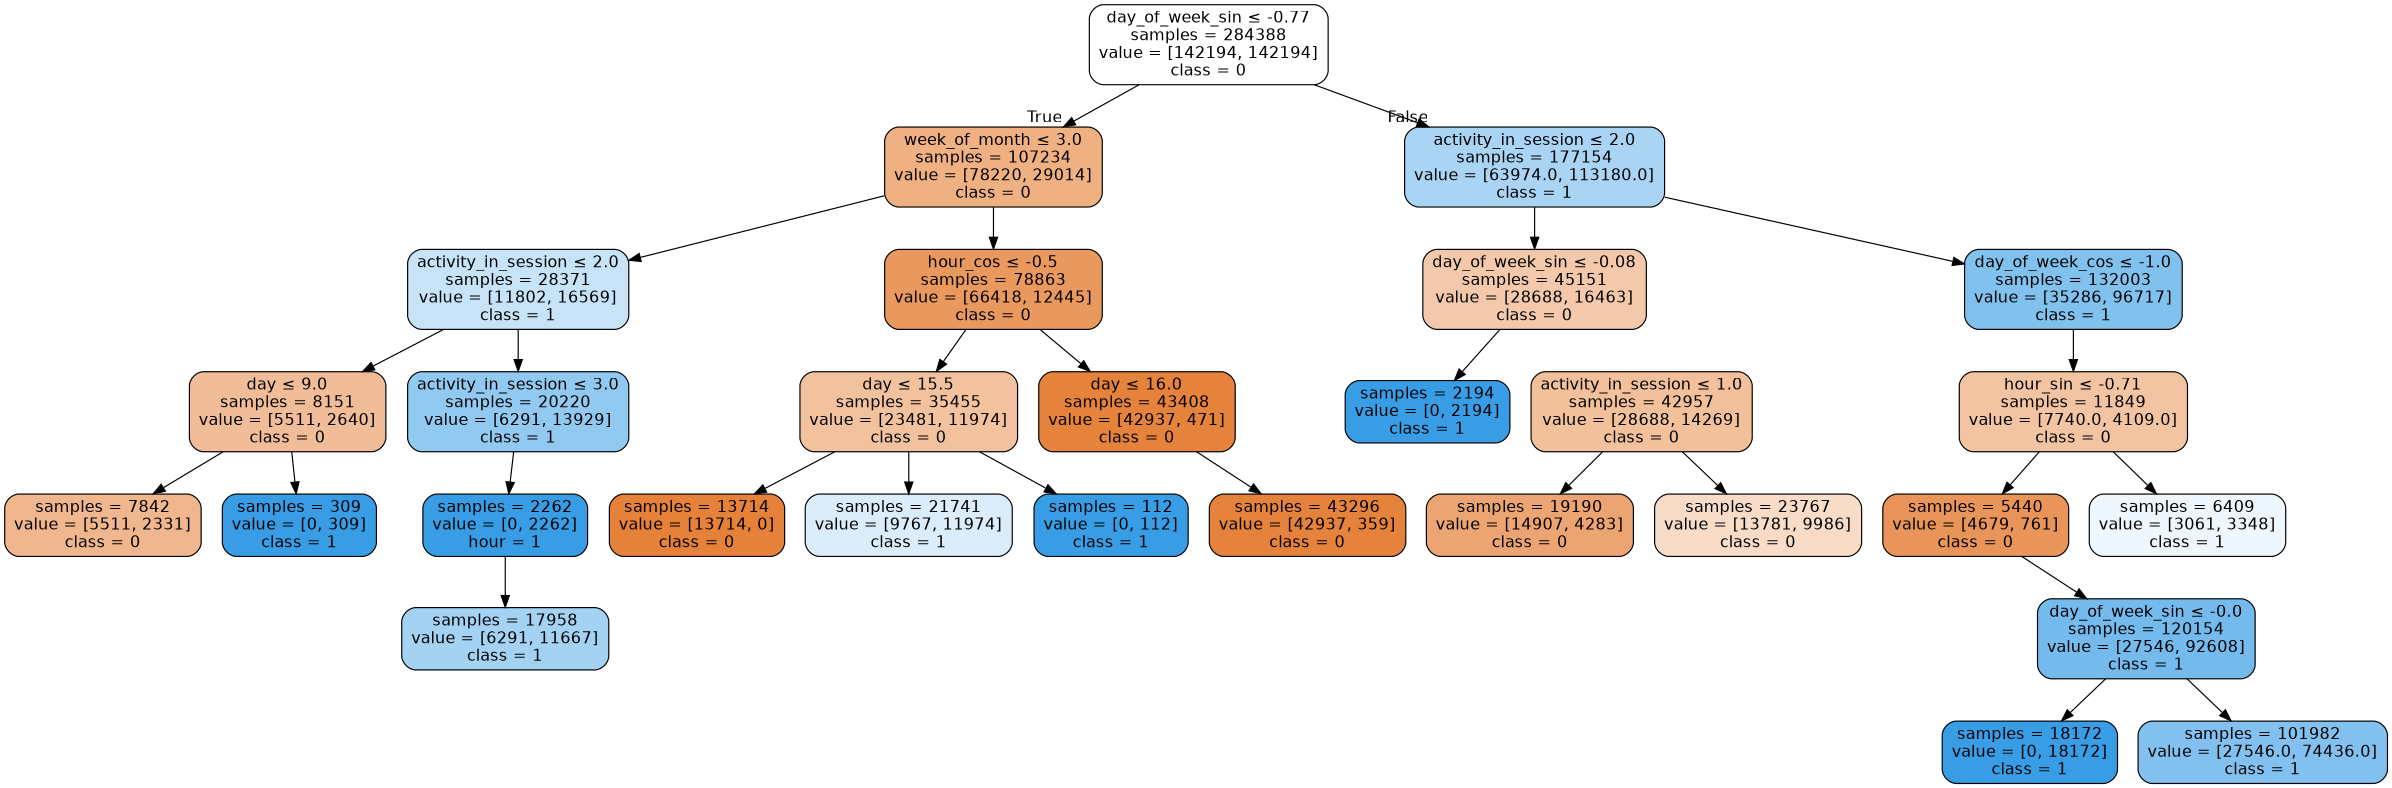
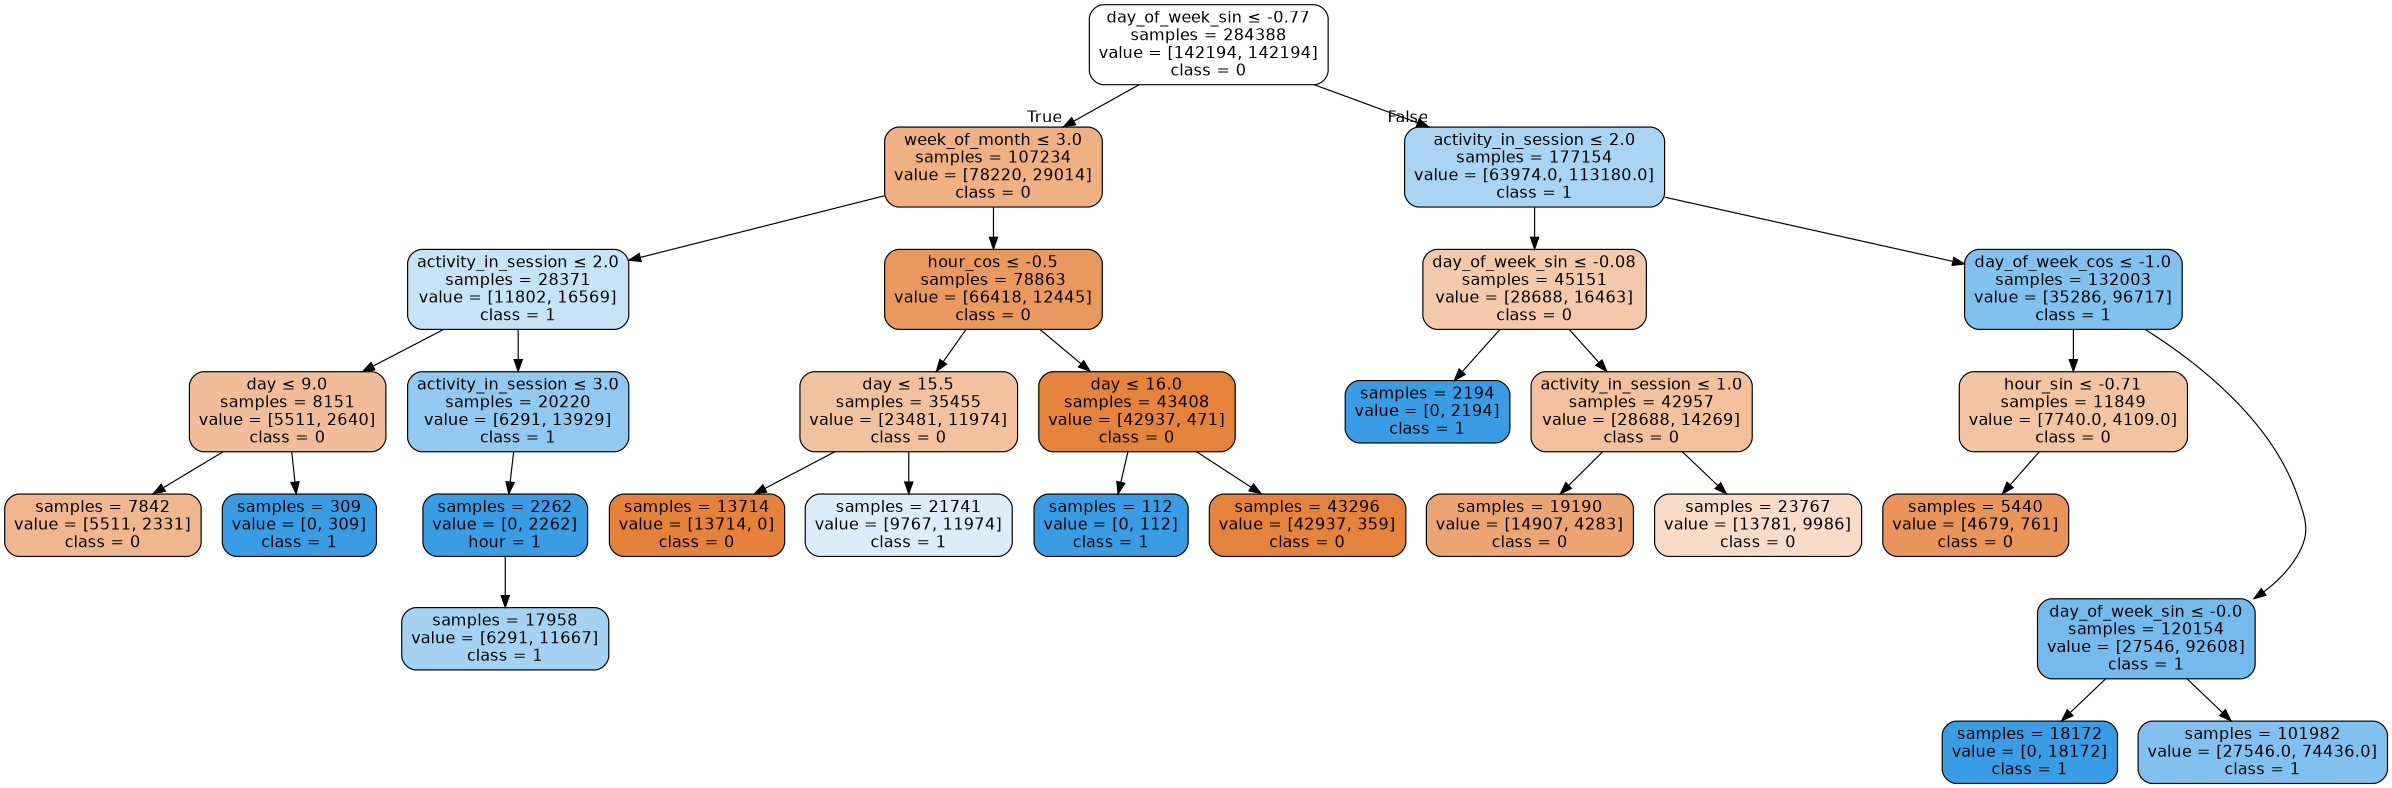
edge "day_of_week_sin ≤ -0.08" -> "activity_in_session ≤ 1.0": added
edge "day ≤ 15.5" -> "samples = 112": now "day ≤ 16.0" -> "samples = 112"
node "samples = 6409": removed
edge "samples = 5440" -> "day_of_week_sin ≤ -0.0": now "day_of_week_cos ≤ -1.0" -> "day_of_week_sin ≤ -0.0"
